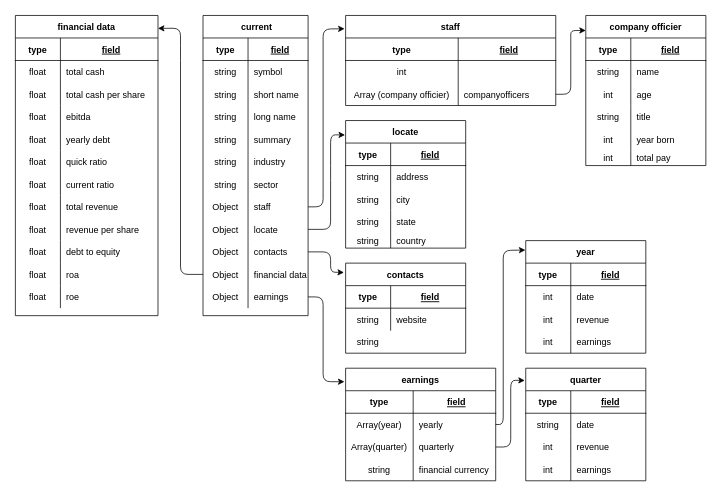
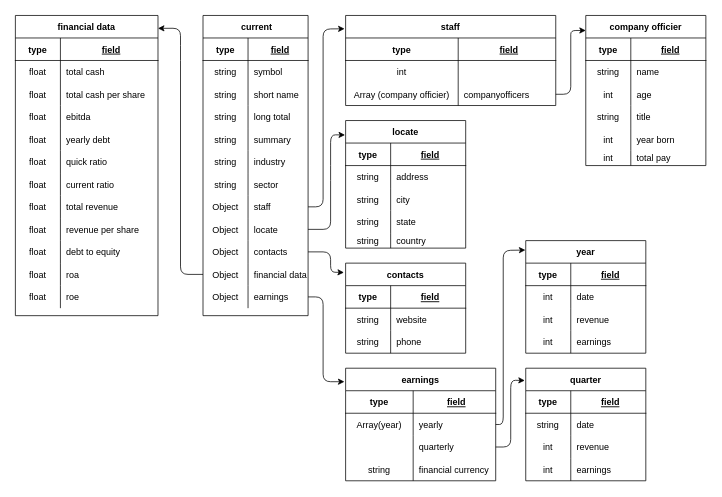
node "long name": label "long name" -> "long total"
node "phone": added
node "Array(quarter)": removed
